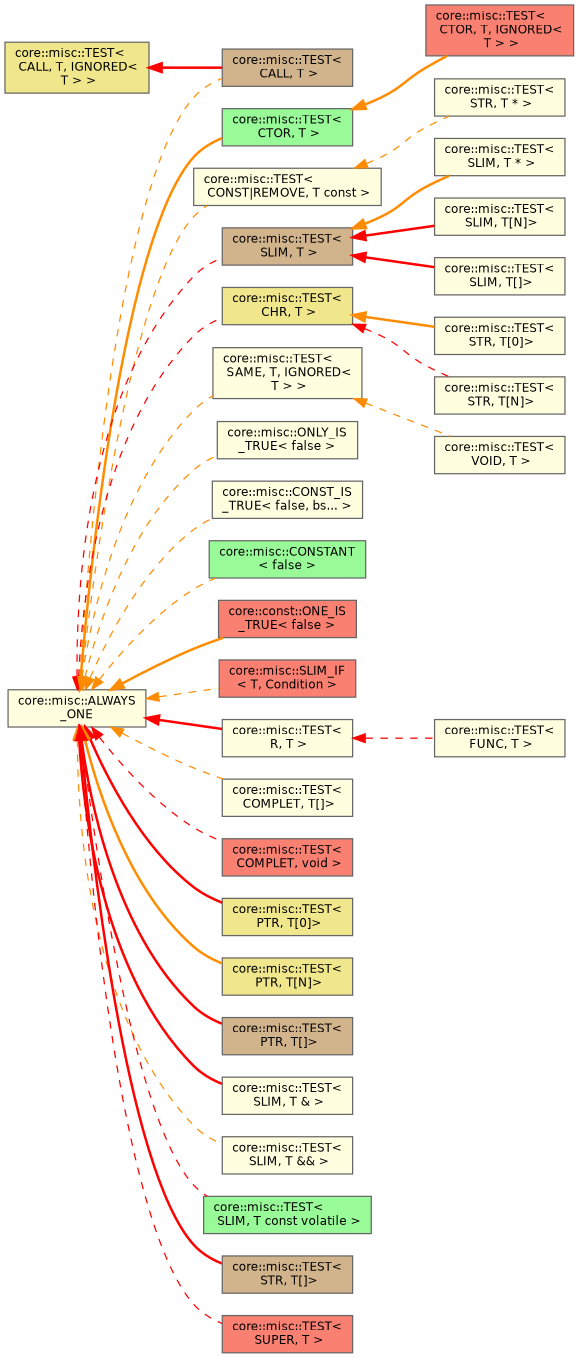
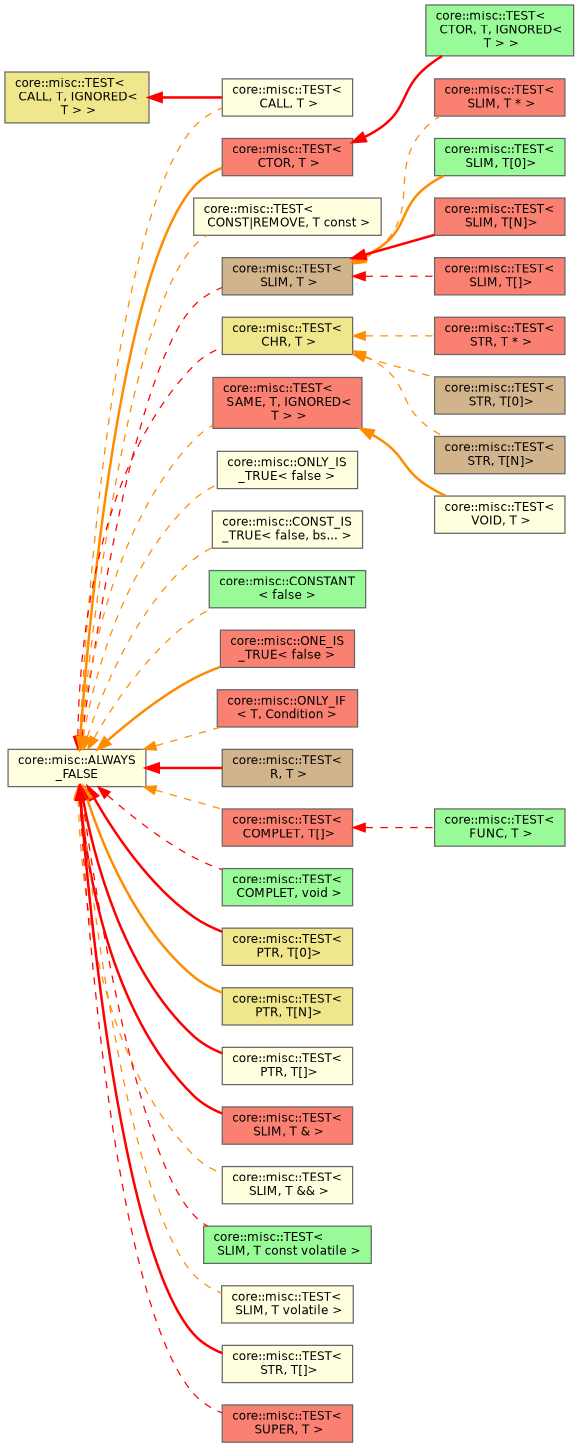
node "core::misc::TEST< CTOR, T, IGNORED< T > >": fillcolor salmon -> palegreen
node "core::misc::TEST< CALL, T >": fillcolor tan -> lightyellow
edge "core::misc::TEST< CTOR, T, IGNORED< T > >" -> "core::misc::TEST< CTOR, T >": color darkorange -> red
node "core::misc::TEST< STR, T * >": fillcolor lightyellow -> salmon
node "core::misc::TEST< CTOR, T >": fillcolor palegreen -> salmon
edge "core::misc::TEST< STR, T * >" -> "core::misc::TEST< CONST|REMOVE, T const >": now "core::misc::TEST< STR, T * >" -> "core::misc::TEST< CHR, T >"
node "core::misc::TEST< SLIM, T[0]>": added
node "core::misc::TEST< SLIM, T * >": fillcolor lightyellow -> salmon
edge "core::misc::TEST< SLIM, T * >" -> "core::misc::TEST< SLIM, T >": style bold -> dashed
node "core::misc::TEST< SLIM, T[N]>": fillcolor lightyellow -> salmon
edge "core::misc::TEST< SLIM, T[]>" -> "core::misc::TEST< SLIM, T >": style bold -> dashed
node "core::misc::TEST< SLIM, T[]>": fillcolor lightyellow -> salmon
edge "core::misc::TEST< STR, T[0]>" -> "core::misc::TEST< CHR, T >": style bold -> dashed
node "core::misc::TEST< STR, T[0]>": fillcolor lightyellow -> tan
edge "core::misc::TEST< STR, T[N]>" -> "core::misc::TEST< CHR, T >": color red -> darkorange
node "core::misc::TEST< SAME, T, IGNORED< T > >": fillcolor lightyellow -> salmon
node "core::misc::TEST< STR, T[N]>": fillcolor lightyellow -> tan
edge "core::misc::TEST< VOID, T >" -> "core::misc::TEST< SAME, T, IGNORED< T > >": style dashed -> bold
node "core::const::ONE_IS _TRUE< false >": label "core::const::ONE_IS _TRUE< false >" -> "core::misc::ONE_IS _TRUE< false >"
node "core::misc::SLIM_IF < T, Condition >": label "core::misc::SLIM_IF < T, Condition >" -> "core::misc::ONLY_IF < T, Condition >"
node "core::misc::ALWAYS _ONE": label "core::misc::ALWAYS _ONE" -> "core::misc::ALWAYS _FALSE"
node "core::misc::TEST< R, T >": fillcolor lightyellow -> tan
edge "core::misc::TEST< FUNC, T >" -> "core::misc::TEST< R, T >": now "core::misc::TEST< FUNC, T >" -> "core::misc::TEST< COMPLET, T[]>"
node "core::misc::TEST< FUNC, T >": fillcolor lightyellow -> palegreen
node "core::misc::TEST< COMPLET, T[]>": fillcolor lightyellow -> salmon
node "core::misc::TEST< COMPLET, void >": fillcolor salmon -> palegreen
node "core::misc::TEST< PTR, T[]>": fillcolor tan -> lightyellow
node "core::misc::TEST< SLIM, T & >": fillcolor lightyellow -> salmon
node "core::misc::TEST< STR, T[]>": fillcolor tan -> lightyellow
node "core::misc::TEST< SLIM, T volatile >": added
